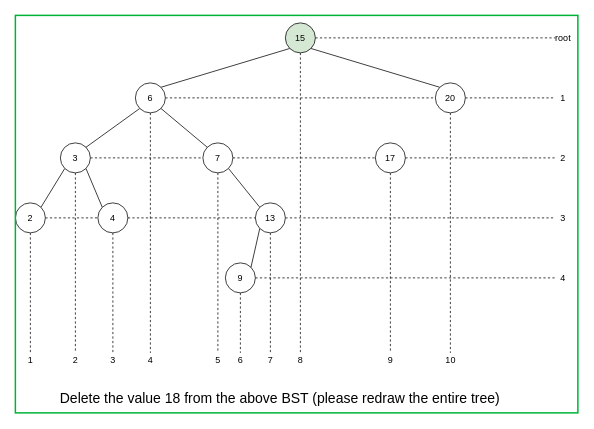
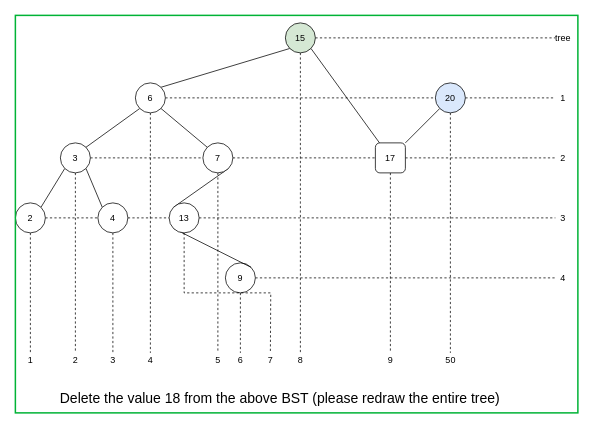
node "root": label "root" -> "tree"
edge "15" -- "20": now "15" -- "17"
node "20": fillcolor #ffffff -> #dae8fc
edge "20" -- "17": added
node "17": shape ellipse -> rounded rectangle
node "13": moved (270, 218) -> (184, 218)
node "10": label "10" -> "50"
